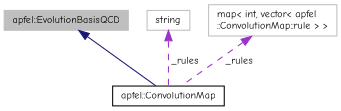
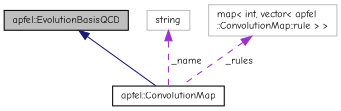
node "apfel::EvolutionBasisQCD": color grey75 -> black
edge "apfel::ConvolutionMap" -> "string": label " _rules" -> " _name"
